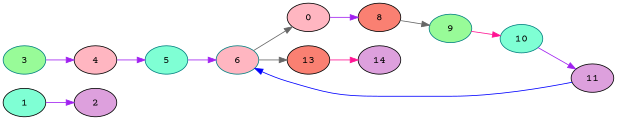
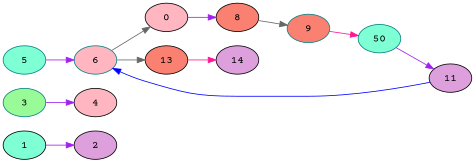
node "9": fillcolor palegreen -> salmon
node "10": label "10" -> "50"
edge "4" -> "5": removed
